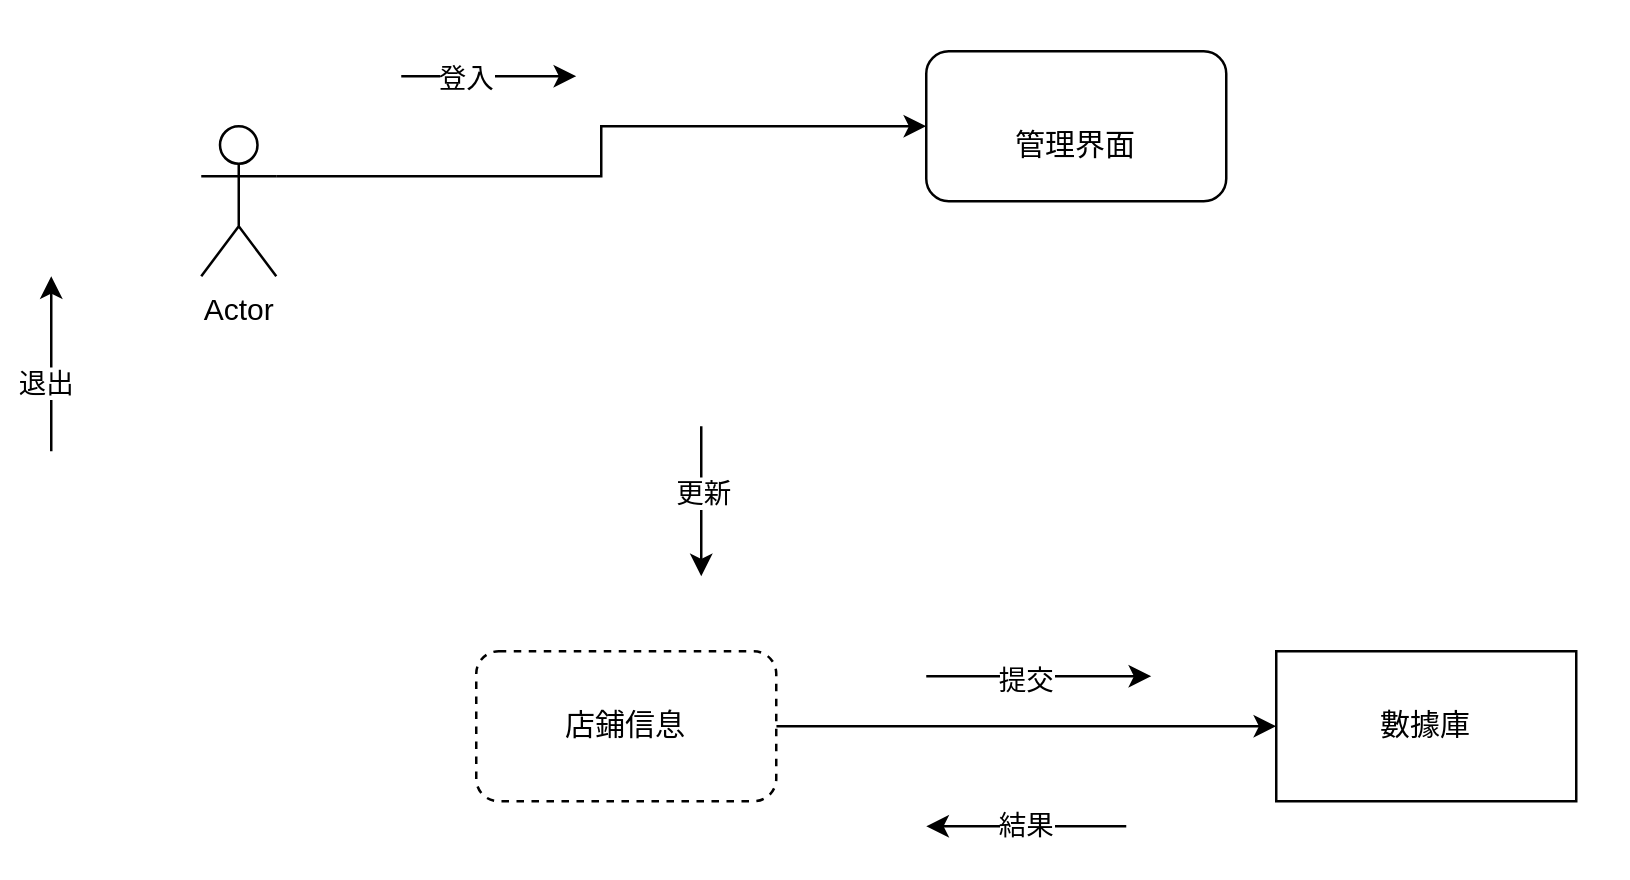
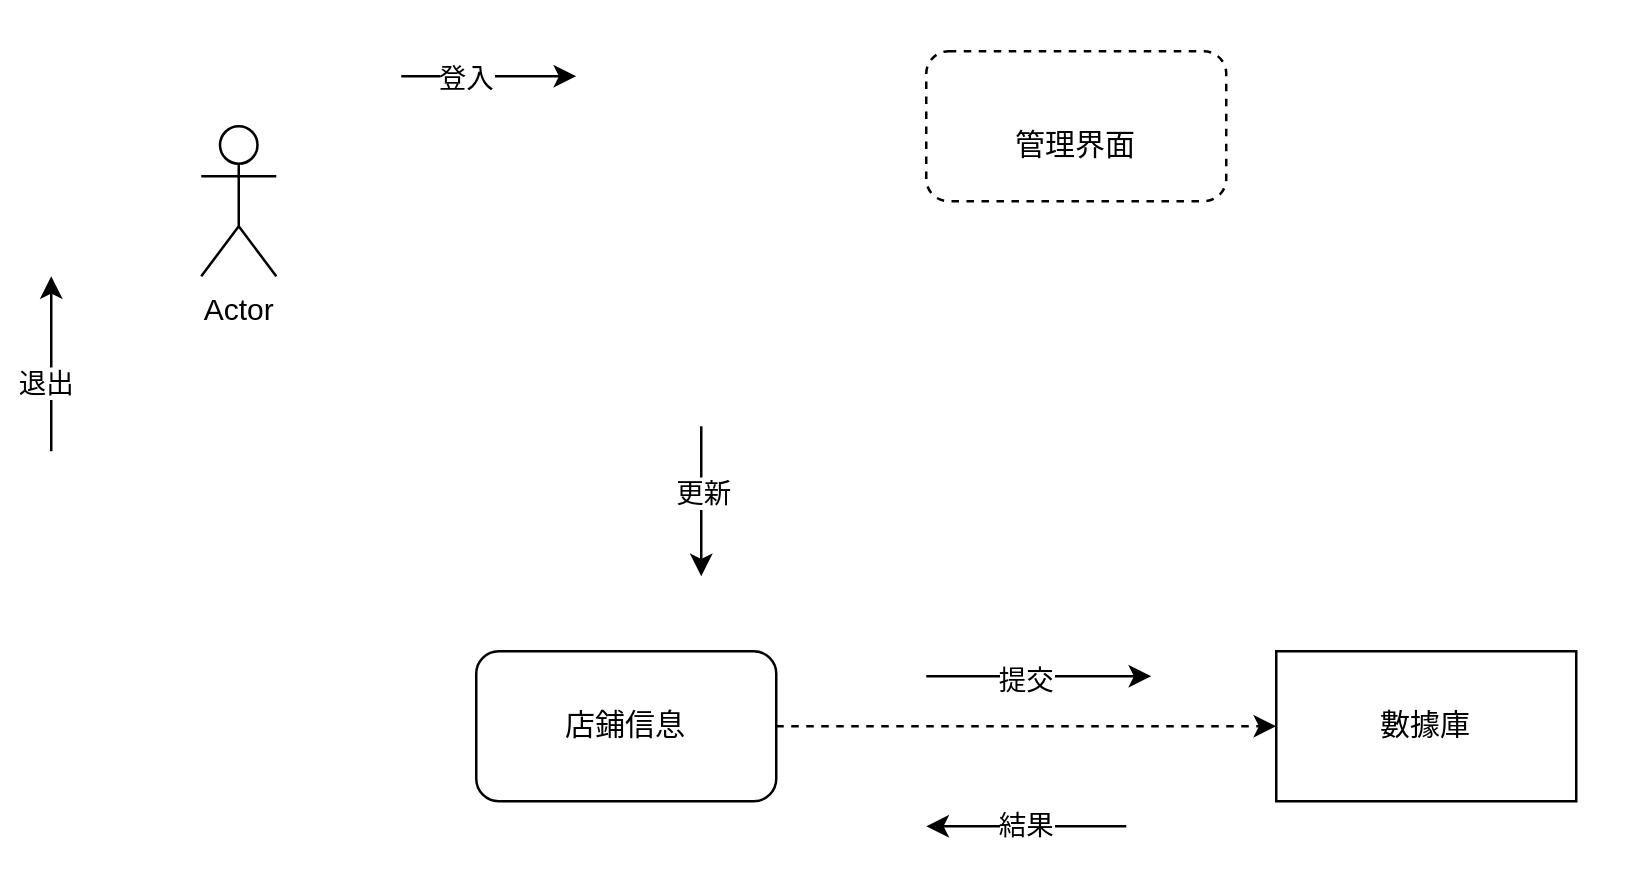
node "管理界面": style solid -> dashed
edge "Actor" -> "管理界面": removed
node "店鋪信息": style dashed -> solid
edge "店鋪信息" -> "數據庫": style solid -> dashed
